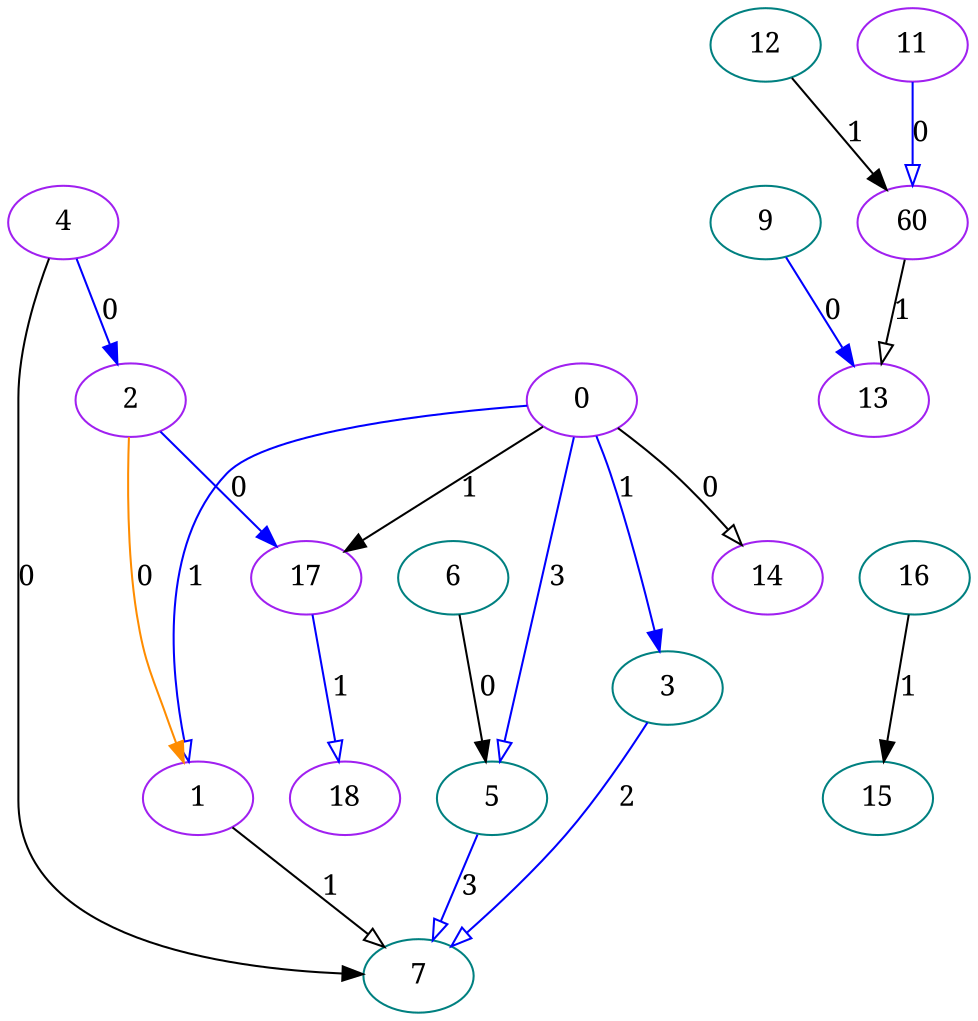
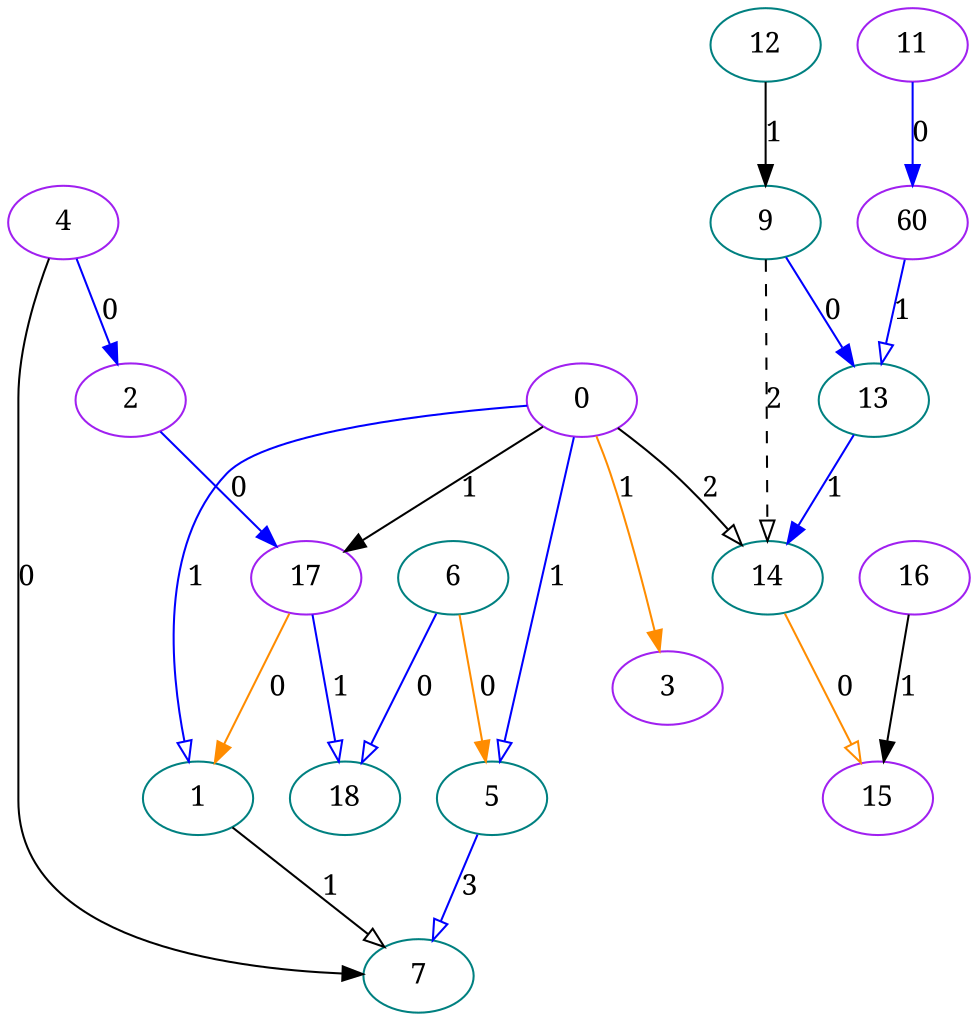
edge "11" -> "60": arrowhead onormal -> normal
edge "12" -> "60": now "12" -> "9"
edge "60" -> "13": color black -> blue
edge "9" -> "14": added, label "2"
node "13": color purple -> teal
edge "13" -> "14": added, label "1"
edge "0" -> "14": label "0" -> "2"
edge "0" -> "3": color blue -> darkorange
edge "0" -> "5": label "3" -> "1"
node "14": color purple -> teal
node "16": color teal -> purple
edge "2" -> "1": now "17" -> "1"
edge "6" -> "5": color black -> darkorange
edge "6" -> "18": added, label "0"
edge "14" -> "15": added, label "0"
node "3": color teal -> purple
node "1": color purple -> teal
node "18": color purple -> teal
node "15": color teal -> purple
edge "3" -> "7": removed, label "2"
